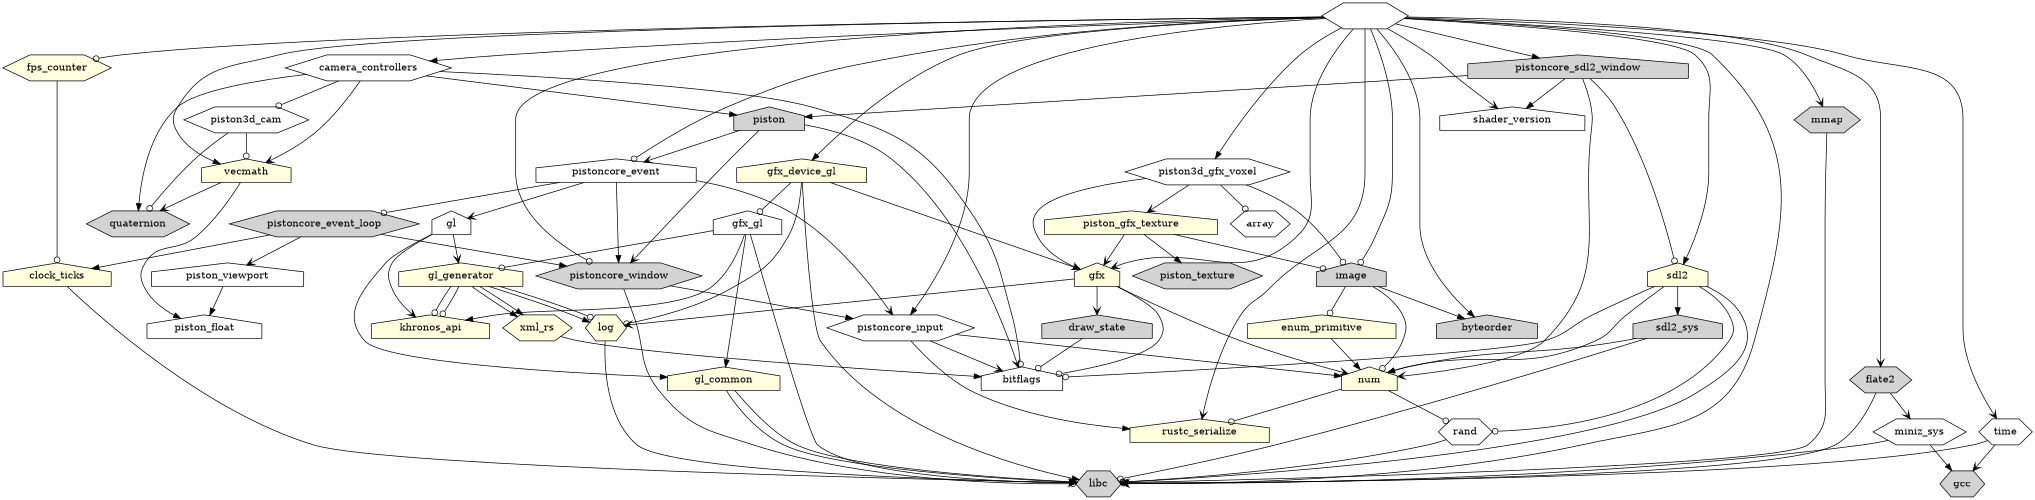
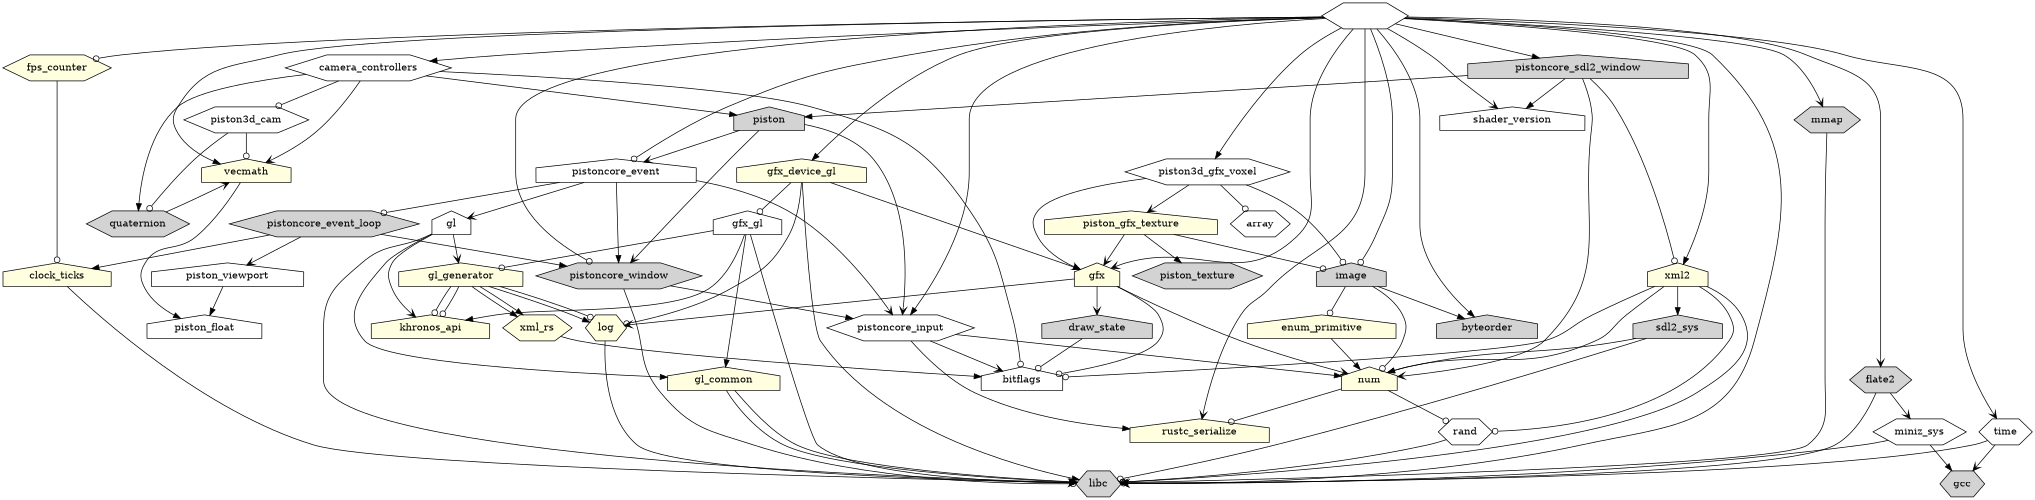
edge "vecmath" -> "quaternion": reversed
edge "piston" -> "bitflags": now "piston" -> "pistoncore_input"
node "sdl2": label "sdl2" -> "xml2"
edge "gl" -> "libc": added
